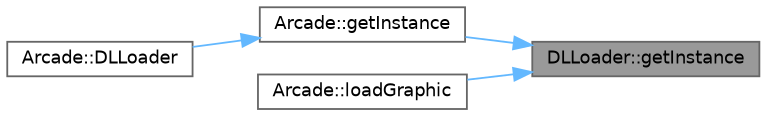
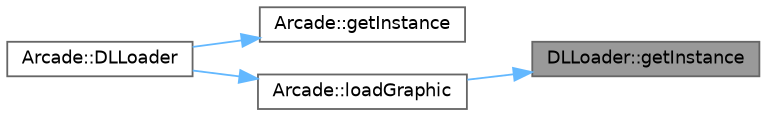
edge "Arcade::getInstance" -> "DLLoader::getInstance": removed
edge "Arcade::DLLoader" -> "Arcade::loadGraphic": added
